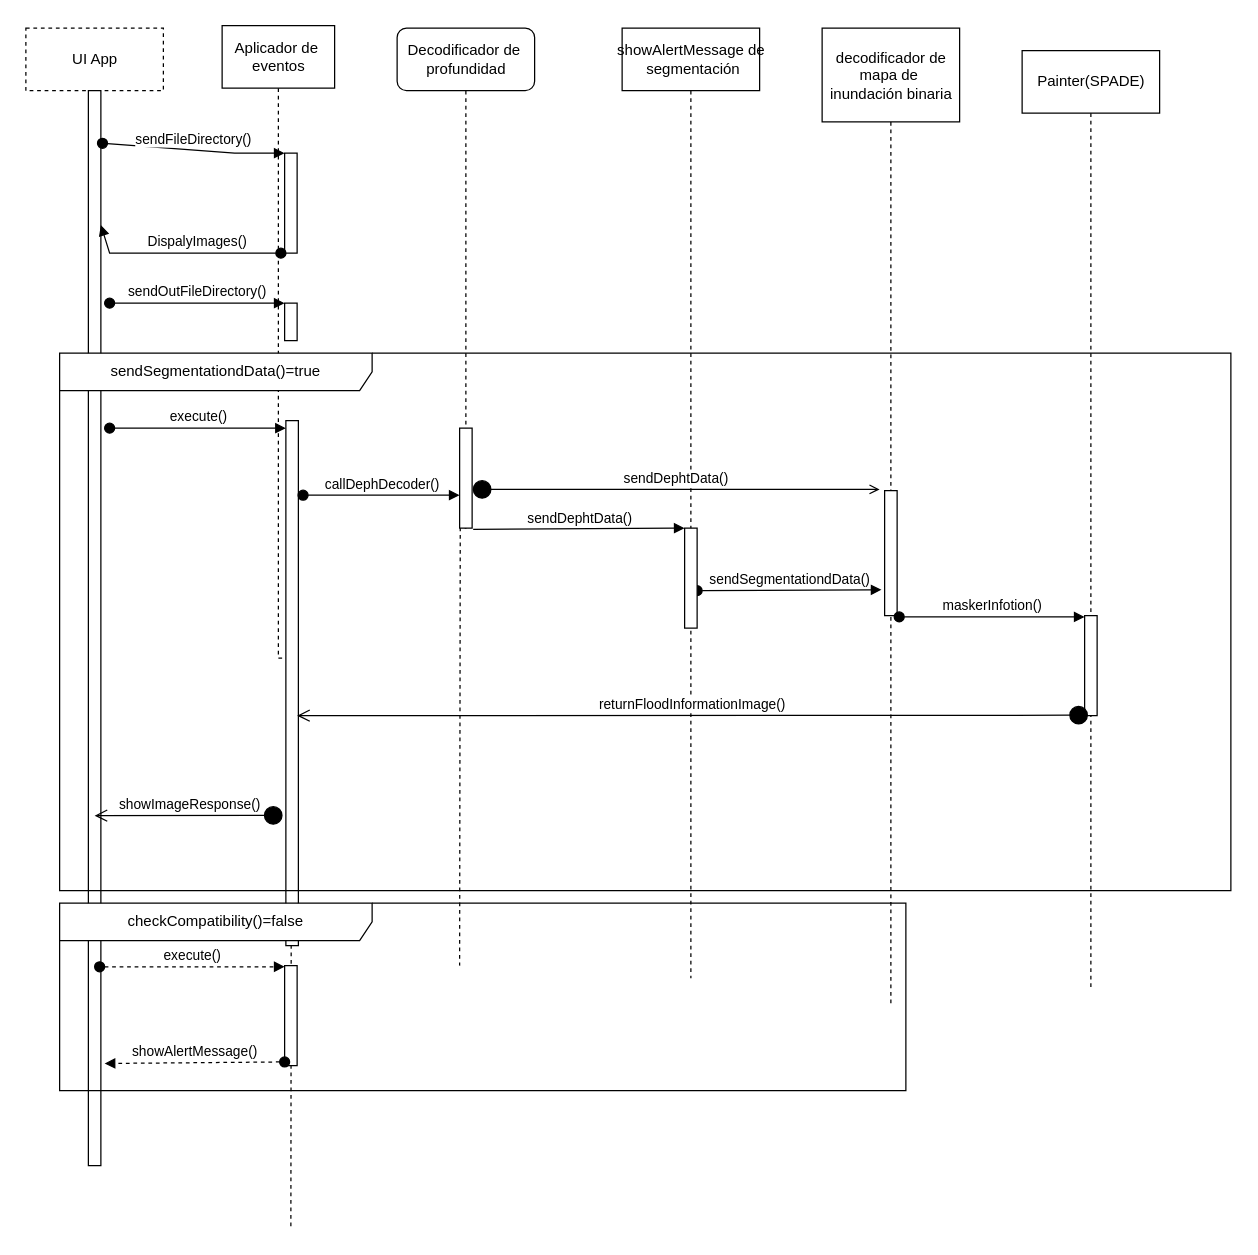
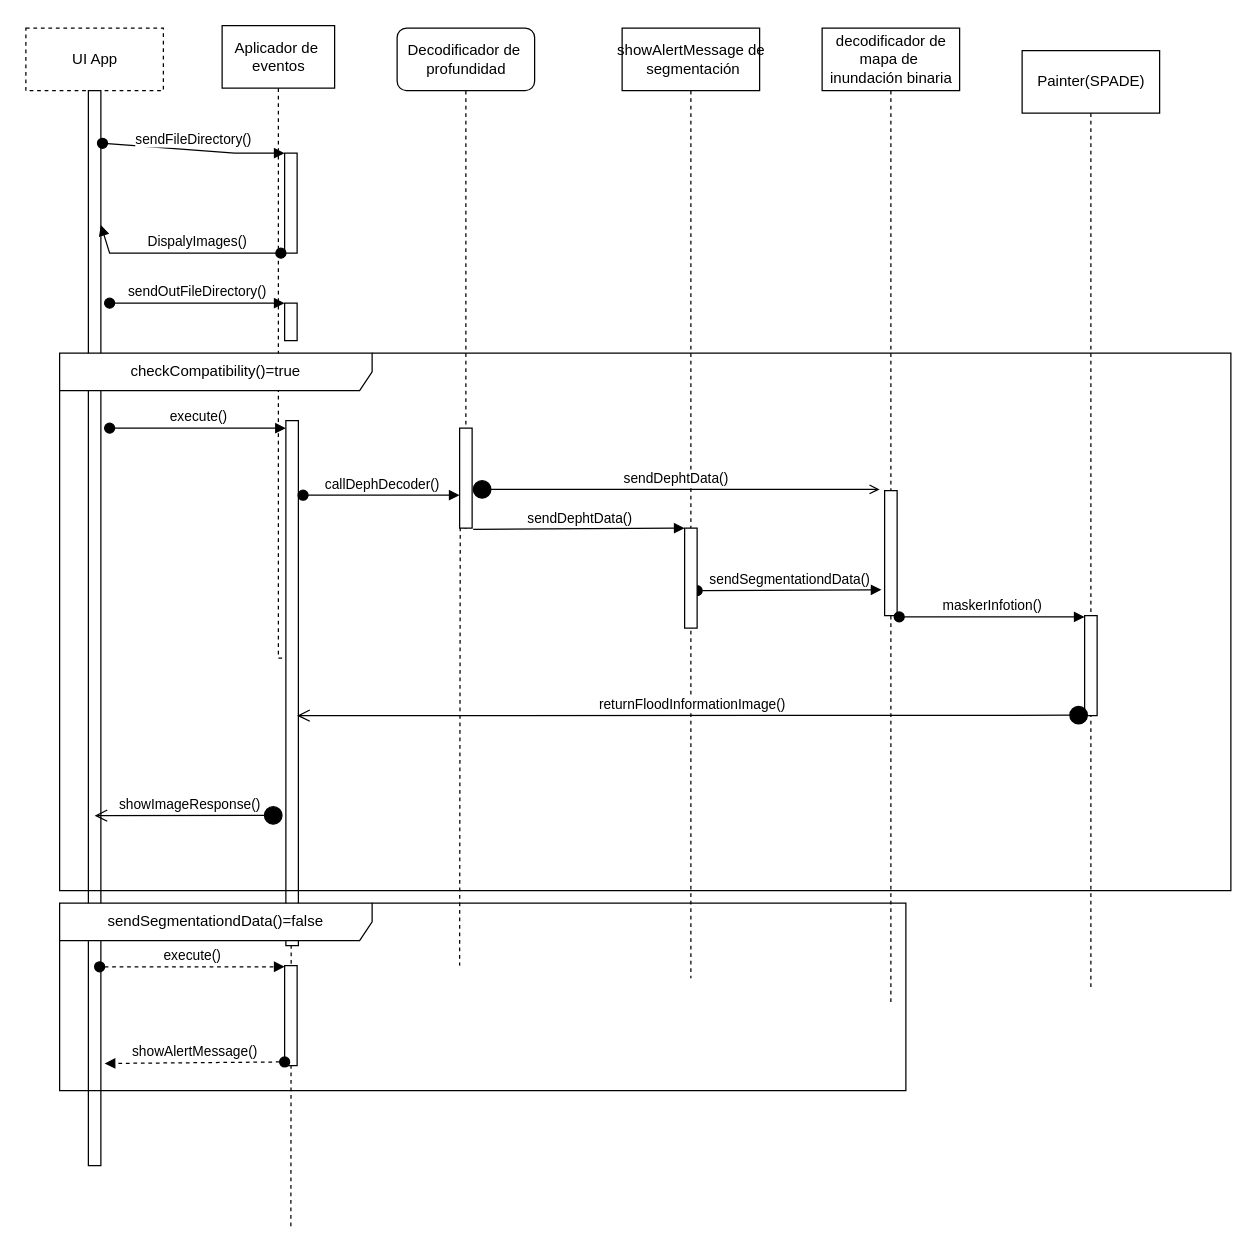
node "decodificador de mapa de inundación binaria": size 138x94 -> 138x63
node "sendSegmentationdData()=true": label "sendSegmentationdData()=true" -> "checkCompatibility()=true"
node "checkCompatibility()=false": label "checkCompatibility()=false" -> "sendSegmentationdData()=false"
